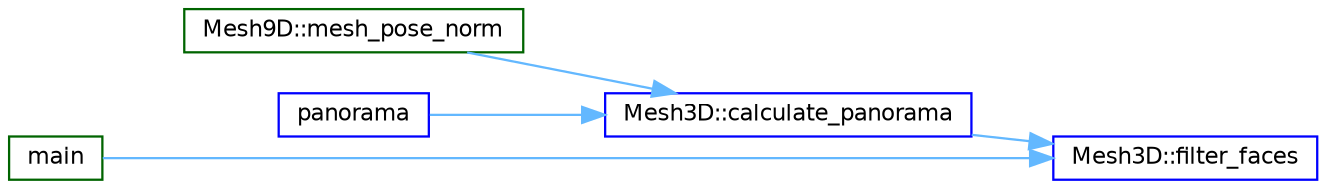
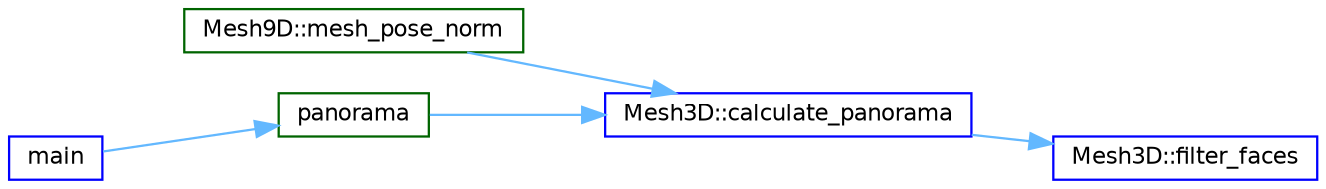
node "panorama": color blue -> darkgreen
node "main": color darkgreen -> blue
edge "main" -> "Mesh3D::filter_faces": now "main" -> "panorama"
